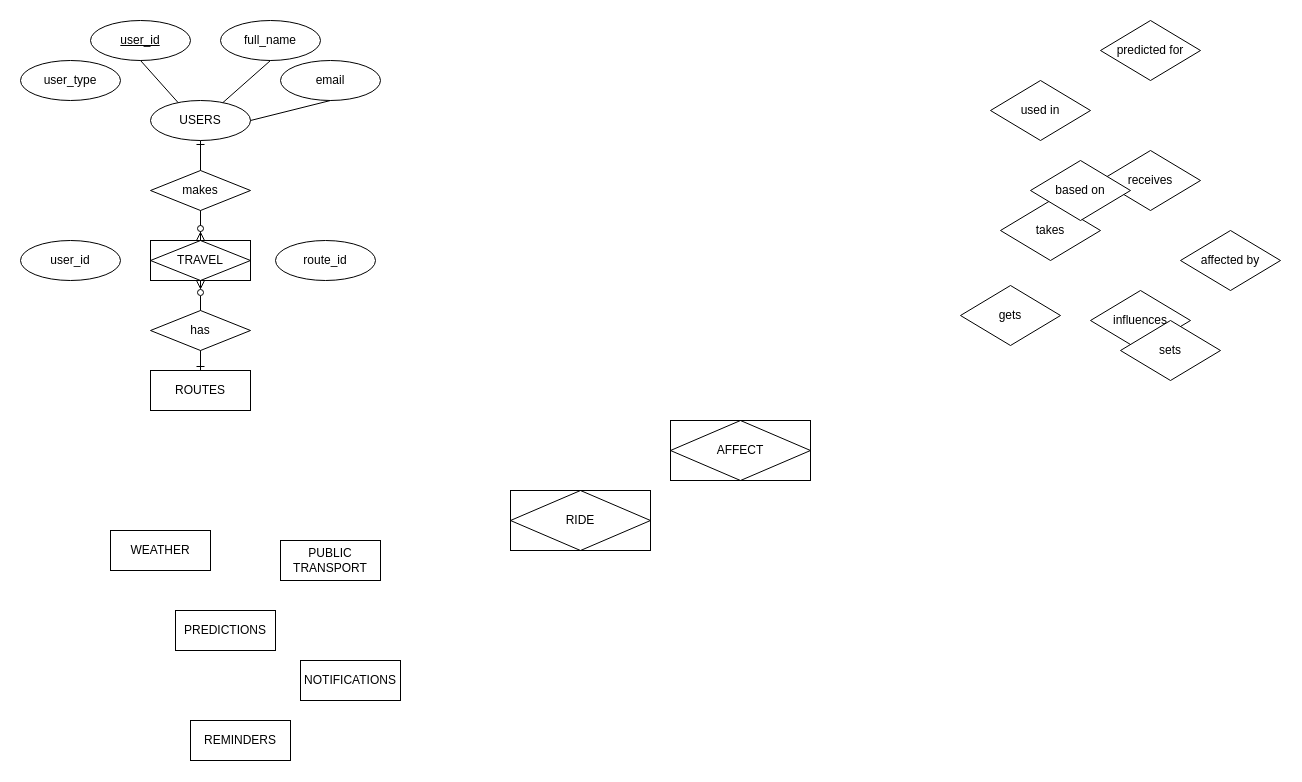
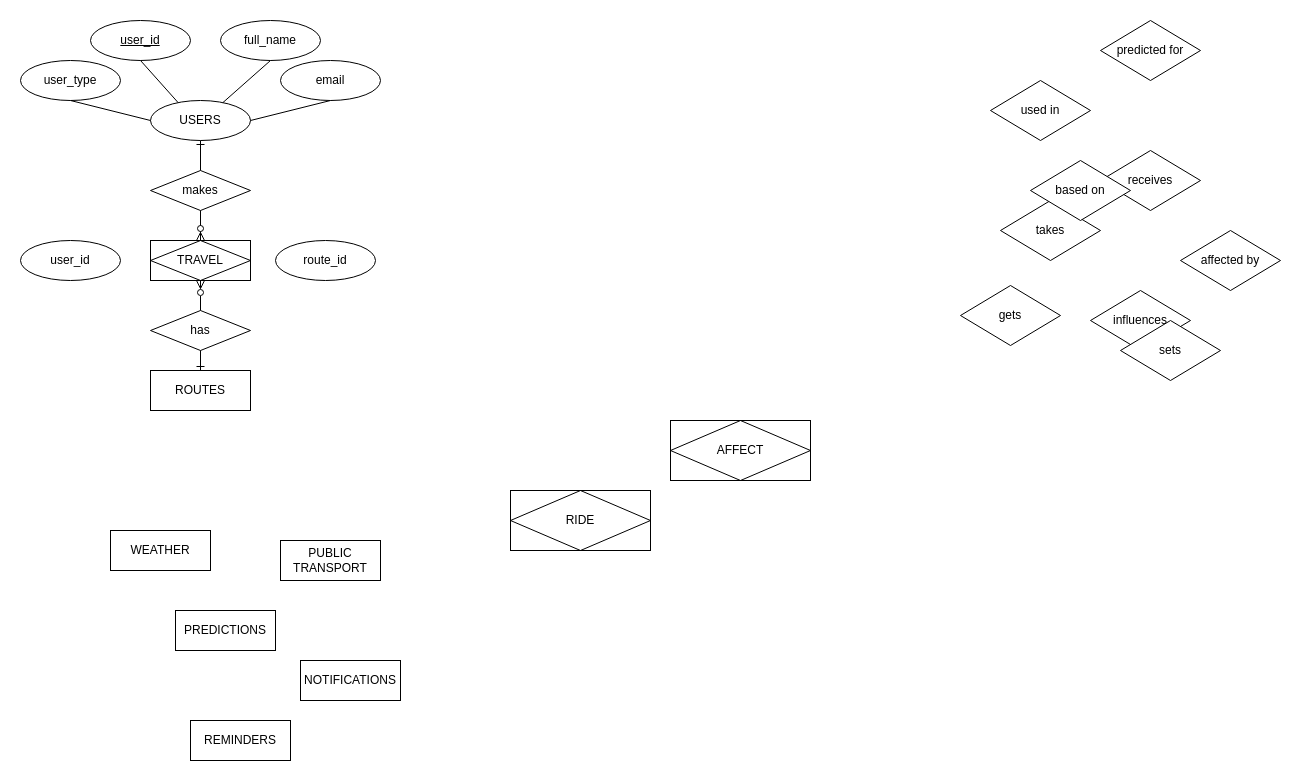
edge "user_type" -- "USERS": added
